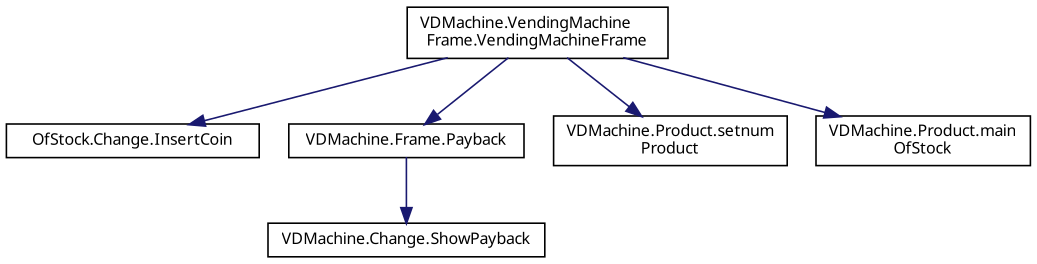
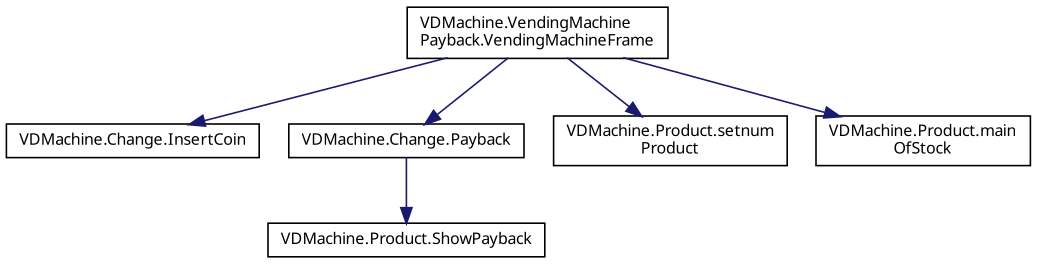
node "VDMachine.VendingMachine Frame.VendingMachineFrame": label "VDMachine.VendingMachine Frame.VendingMachineFrame" -> "VDMachine.VendingMachine Payback.VendingMachineFrame"
node "OfStock.Change.InsertCoin": label "OfStock.Change.InsertCoin" -> "VDMachine.Change.InsertCoin"
node "VDMachine.Frame.Payback": label "VDMachine.Frame.Payback" -> "VDMachine.Change.Payback"
node "VDMachine.Change.ShowPayback": label "VDMachine.Change.ShowPayback" -> "VDMachine.Product.ShowPayback"
